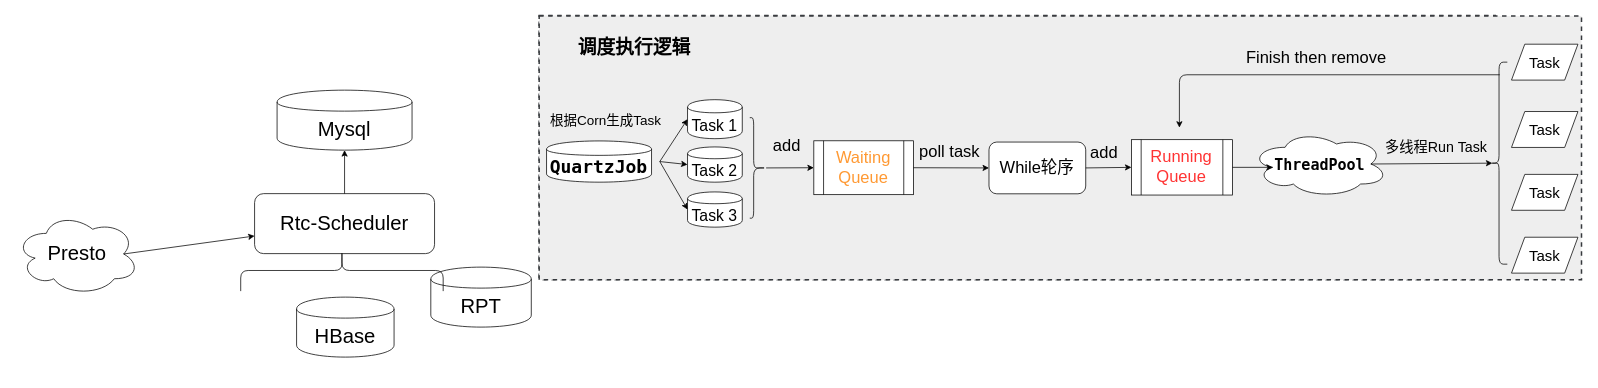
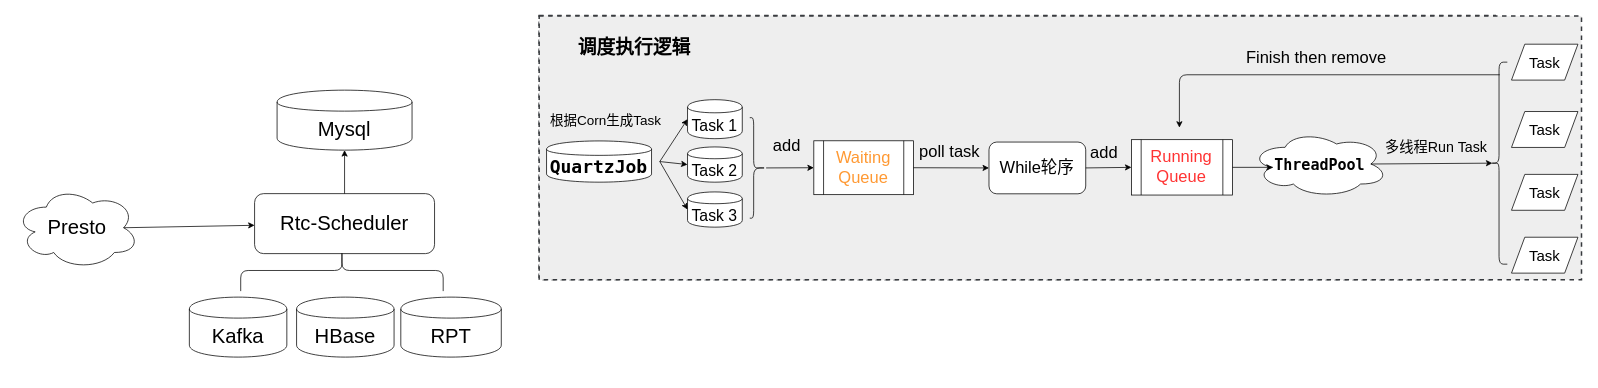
node "Presto": moved (77, 254) -> (77, 228)
node "RPT": moved (481, 297) -> (451, 327)
node "Kafka": added
